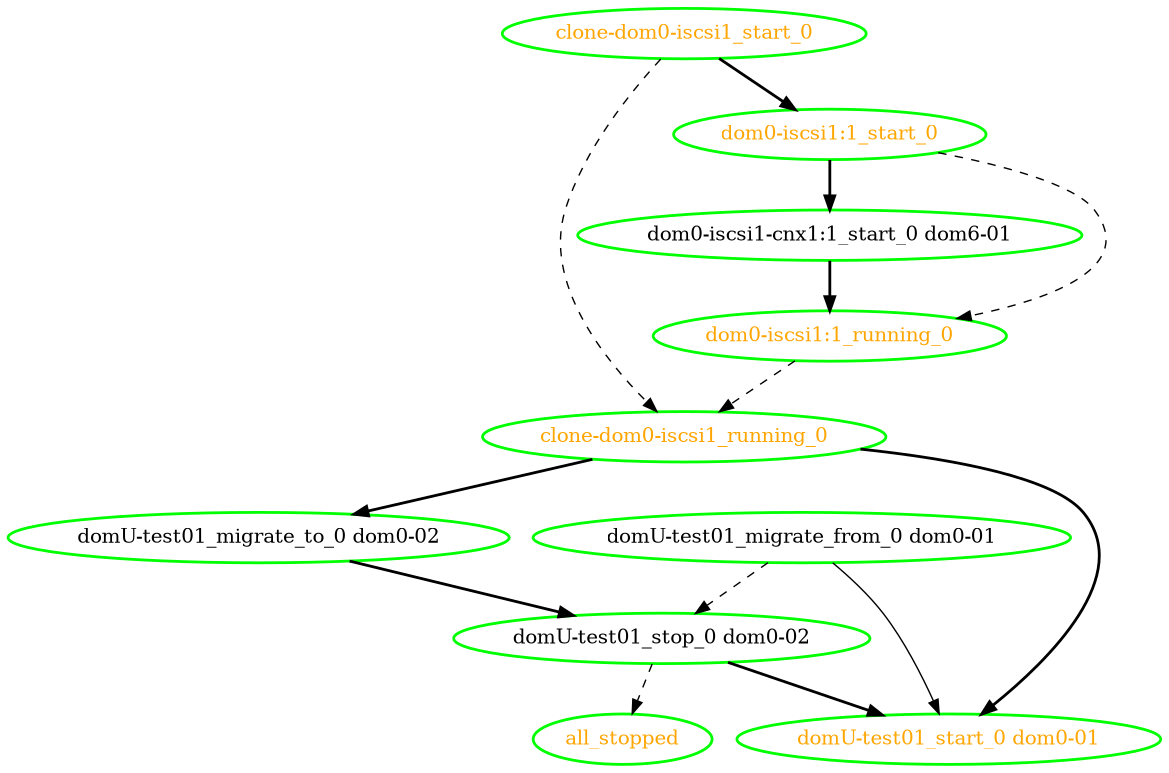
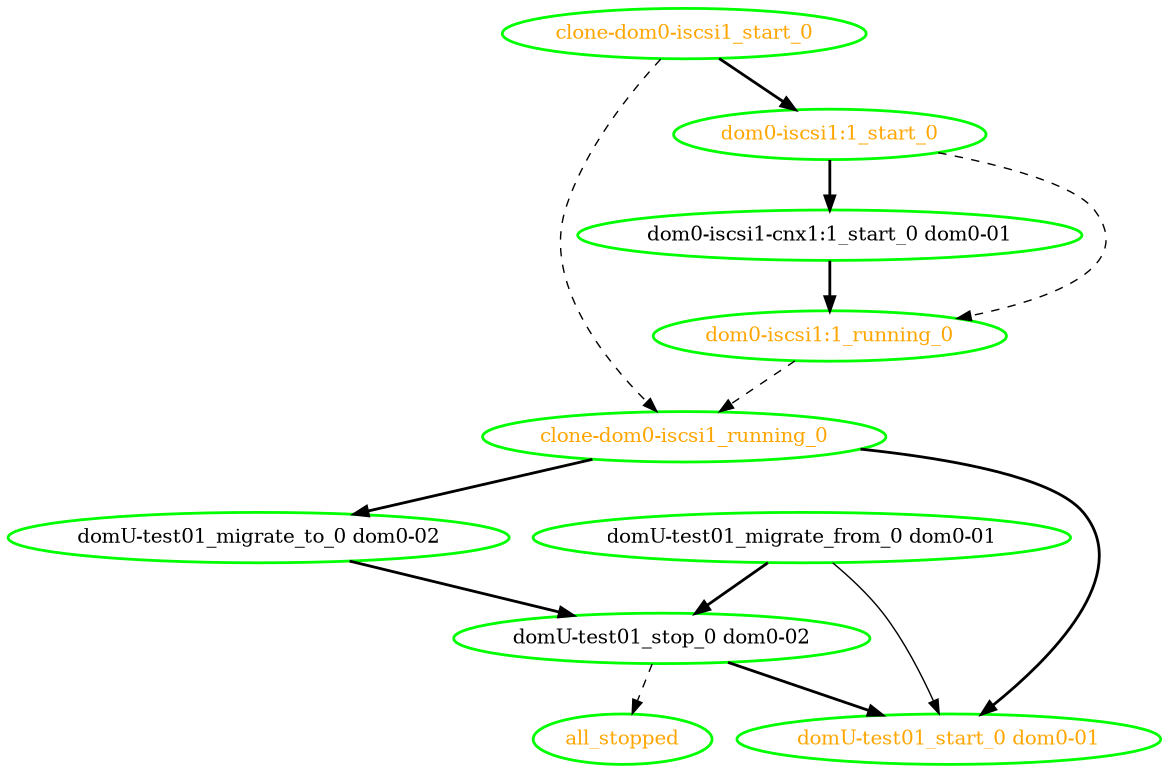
node "dom0-iscsi1-cnx1:1_start_0 dom6-01": label "dom0-iscsi1-cnx1:1_start_0 dom6-01" -> "dom0-iscsi1-cnx1:1_start_0 dom0-01"
edge "domU-test01_migrate_from_0 dom0-01" -> "domU-test01_stop_0 dom0-02": style dashed -> bold
